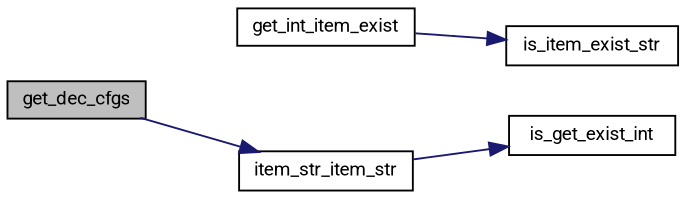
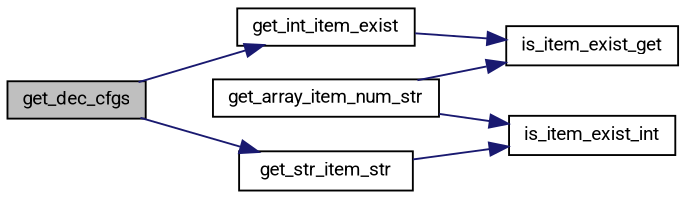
node "is_item_exist_str": label "is_item_exist_str" -> "is_item_exist_get"
edge "get_dec_cfgs" -> "get_int_item_exist": added
node "get_array_item_num_str": added
node "is_get_exist_int": label "is_get_exist_int" -> "is_item_exist_int"
node "item_str_item_str": label "item_str_item_str" -> "get_str_item_str"
